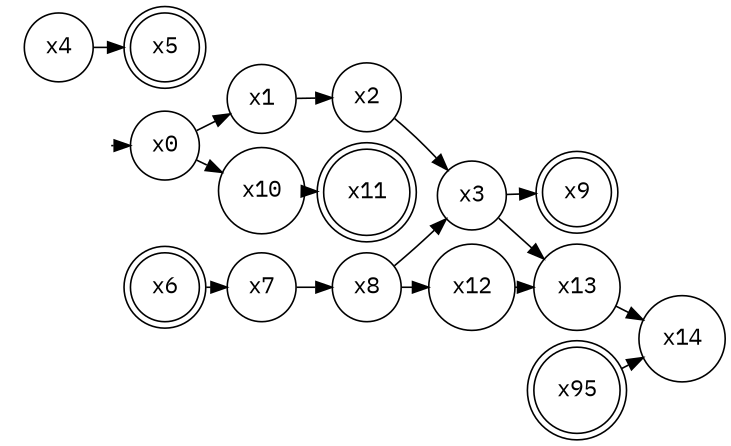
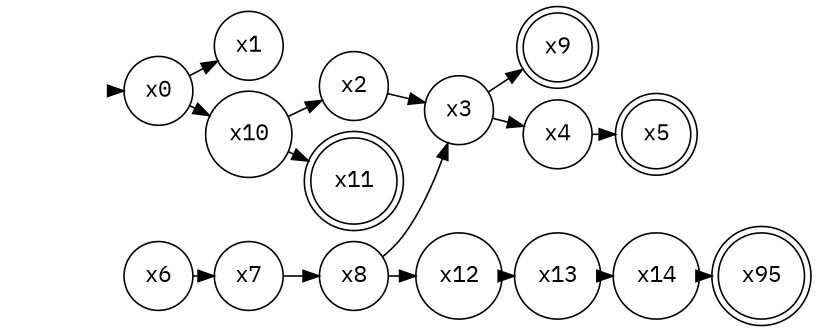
edge "x1" -> "x2": now "x10" -> "x2"
edge "x3" -> "x13": now "x3" -> "x4"
node "x6": shape doublecircle -> circle
edge "x95" -> "x14": reversed
